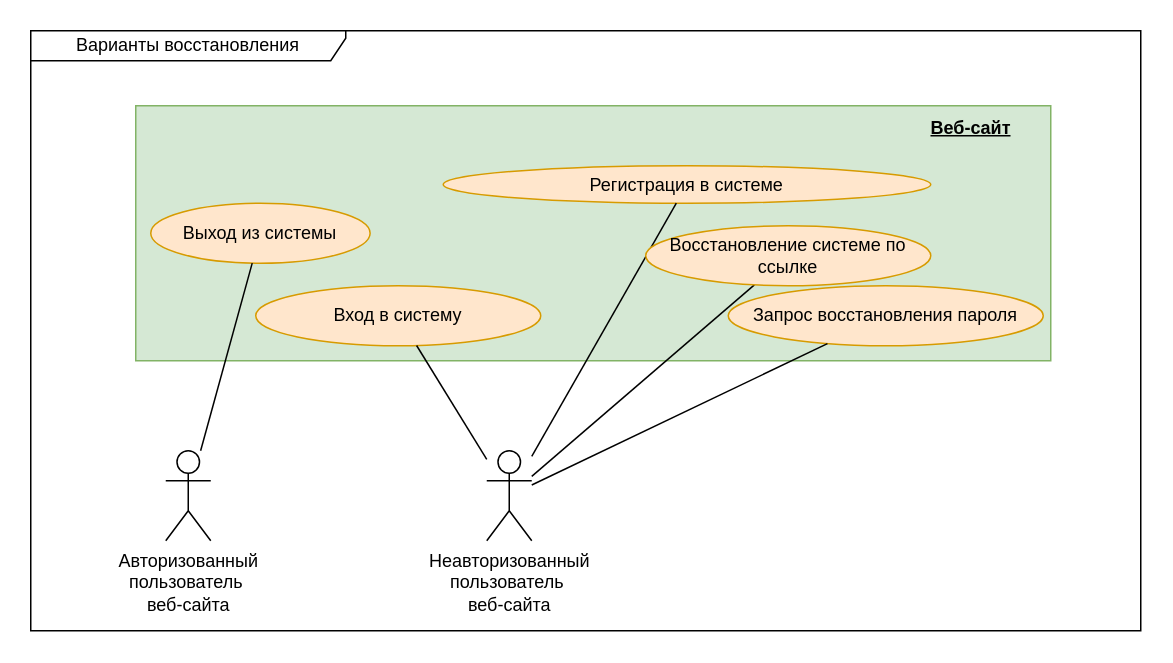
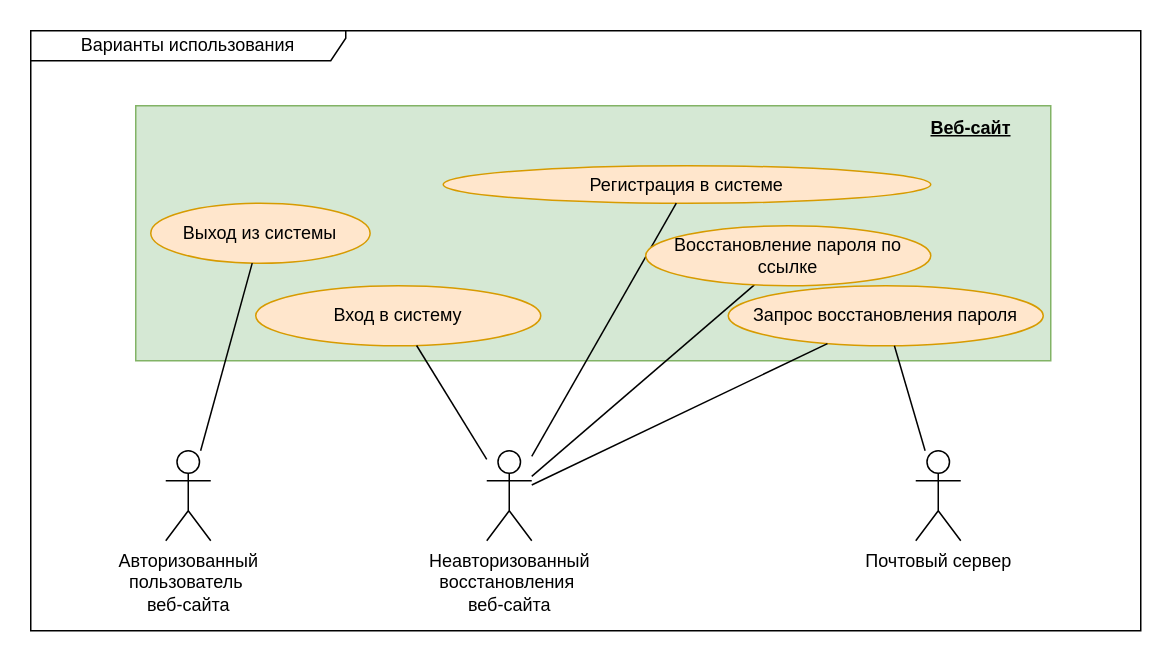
node "Варианты восстановления": label "Варианты восстановления" -> "Варианты использования"
node "Восстановление системе по ссылке": label "Восстановление системе по ссылке" -> "Восстановление пароля по ссылке"
edge "Запрос восстановления пароля" -- "Почтовый сервер": added
node "Почтовый сервер": added
node "Неавторизованный пользователь веб-сайта": label "Неавторизованный пользователь веб-сайта" -> "Неавторизованный восстановления веб-сайта"
